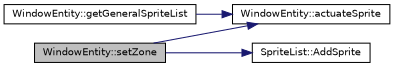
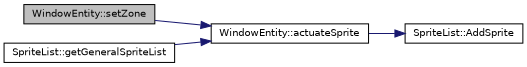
node "WindowEntity::getGeneralSpriteList": label "WindowEntity::getGeneralSpriteList" -> "SpriteList::getGeneralSpriteList"
edge "WindowEntity::setZone" -> "SpriteList::AddSprite": now "WindowEntity::actuateSprite" -> "SpriteList::AddSprite"
